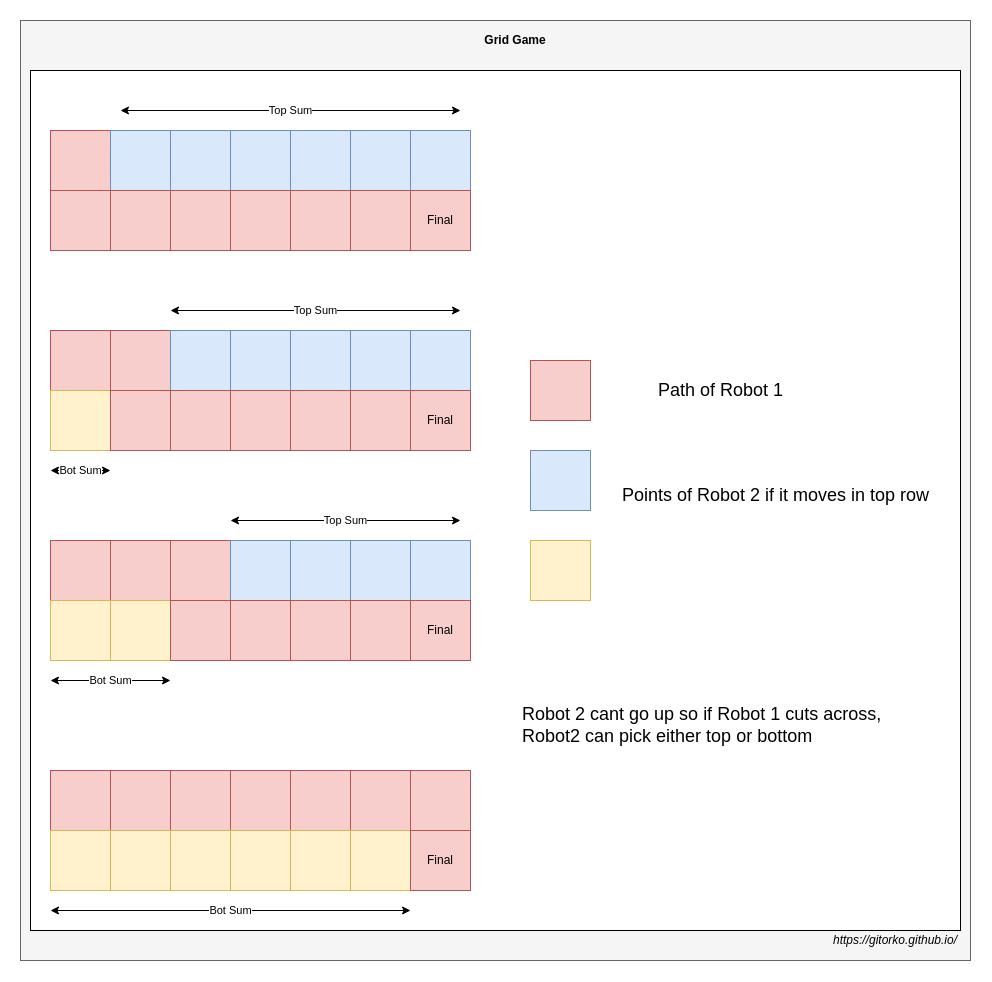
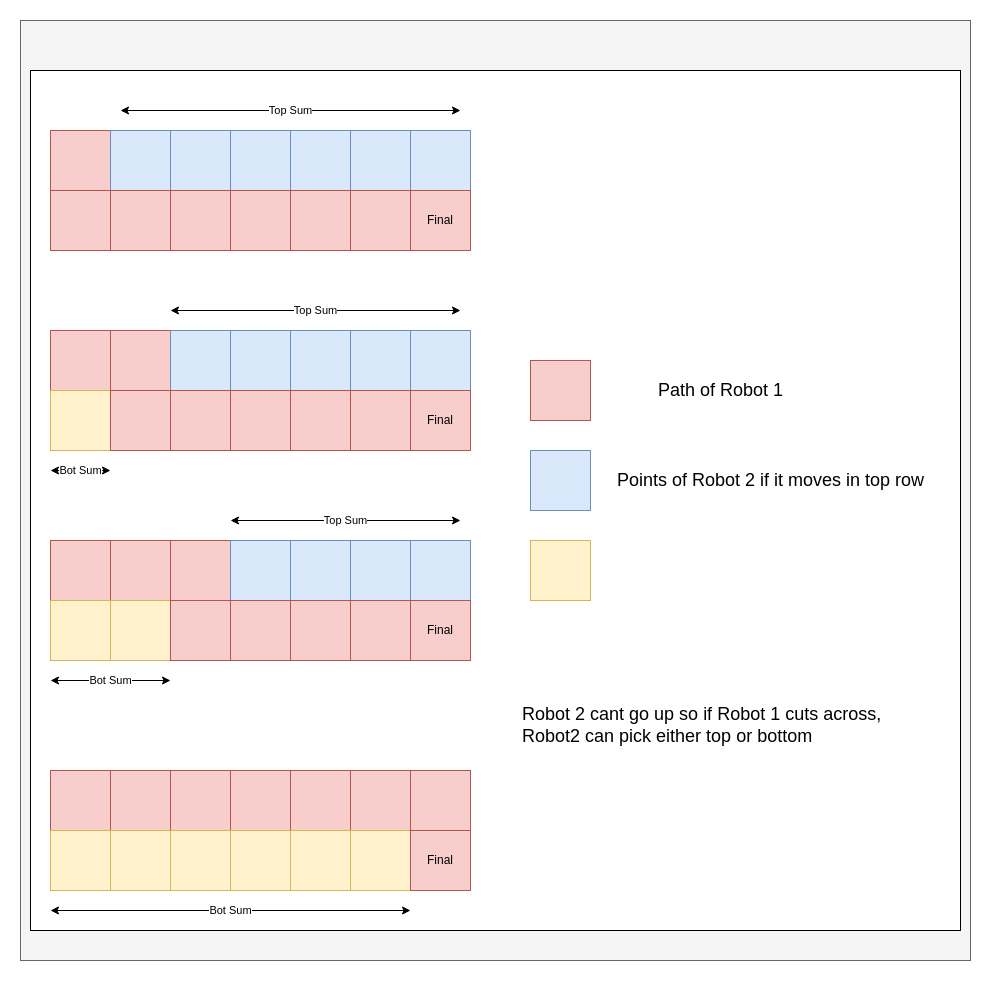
node "Grid Game": removed
node "Points of Robot 2 if it moves in top row": moved (776, 496) -> (771, 481)
node "https://gitorko.github.io/": removed
